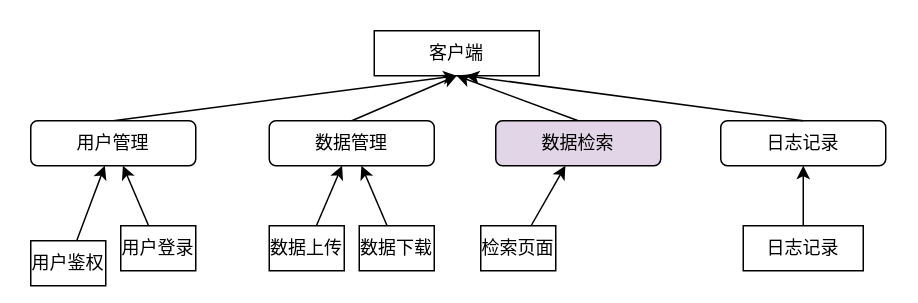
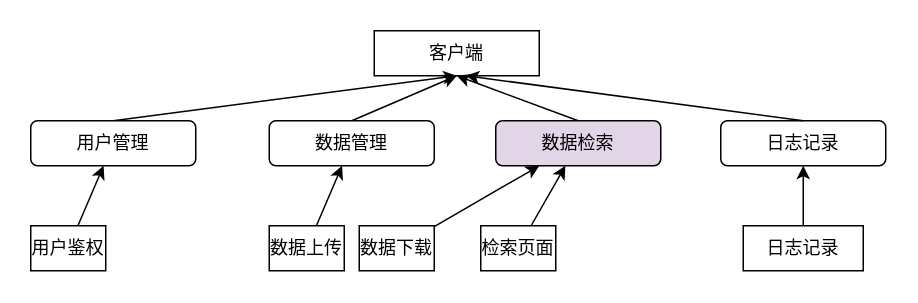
edge "用户登录" -> "用户管理": removed
edge "数据下载" -> "数据管理": now "数据下载" -> "数据检索"
node "用户登录": removed
node "用户鉴权": moved (68, 263) -> (68, 248)
